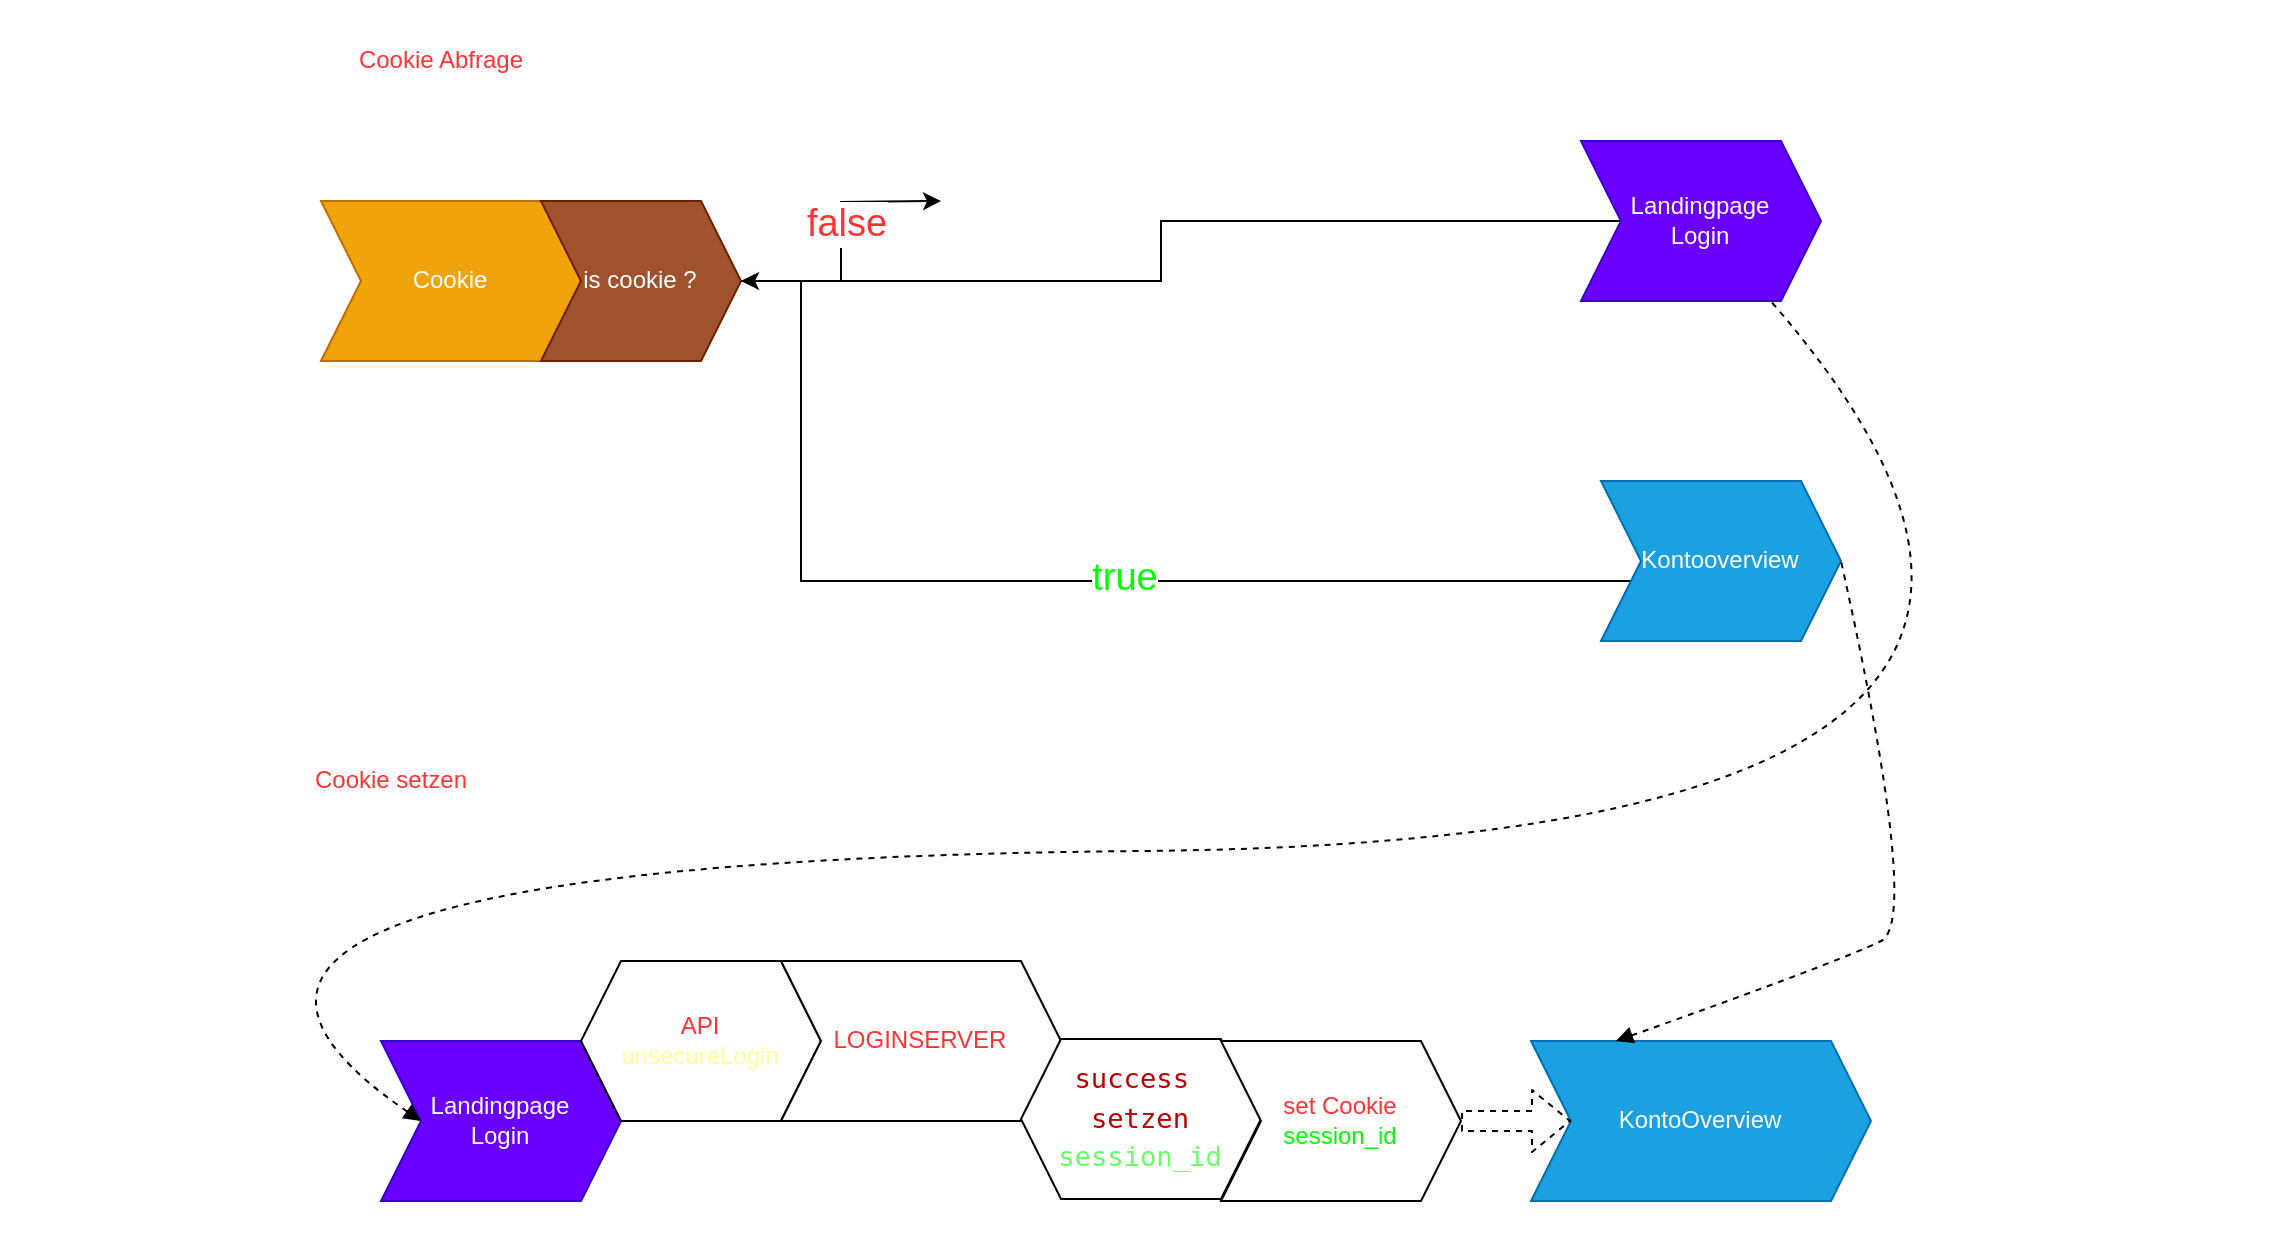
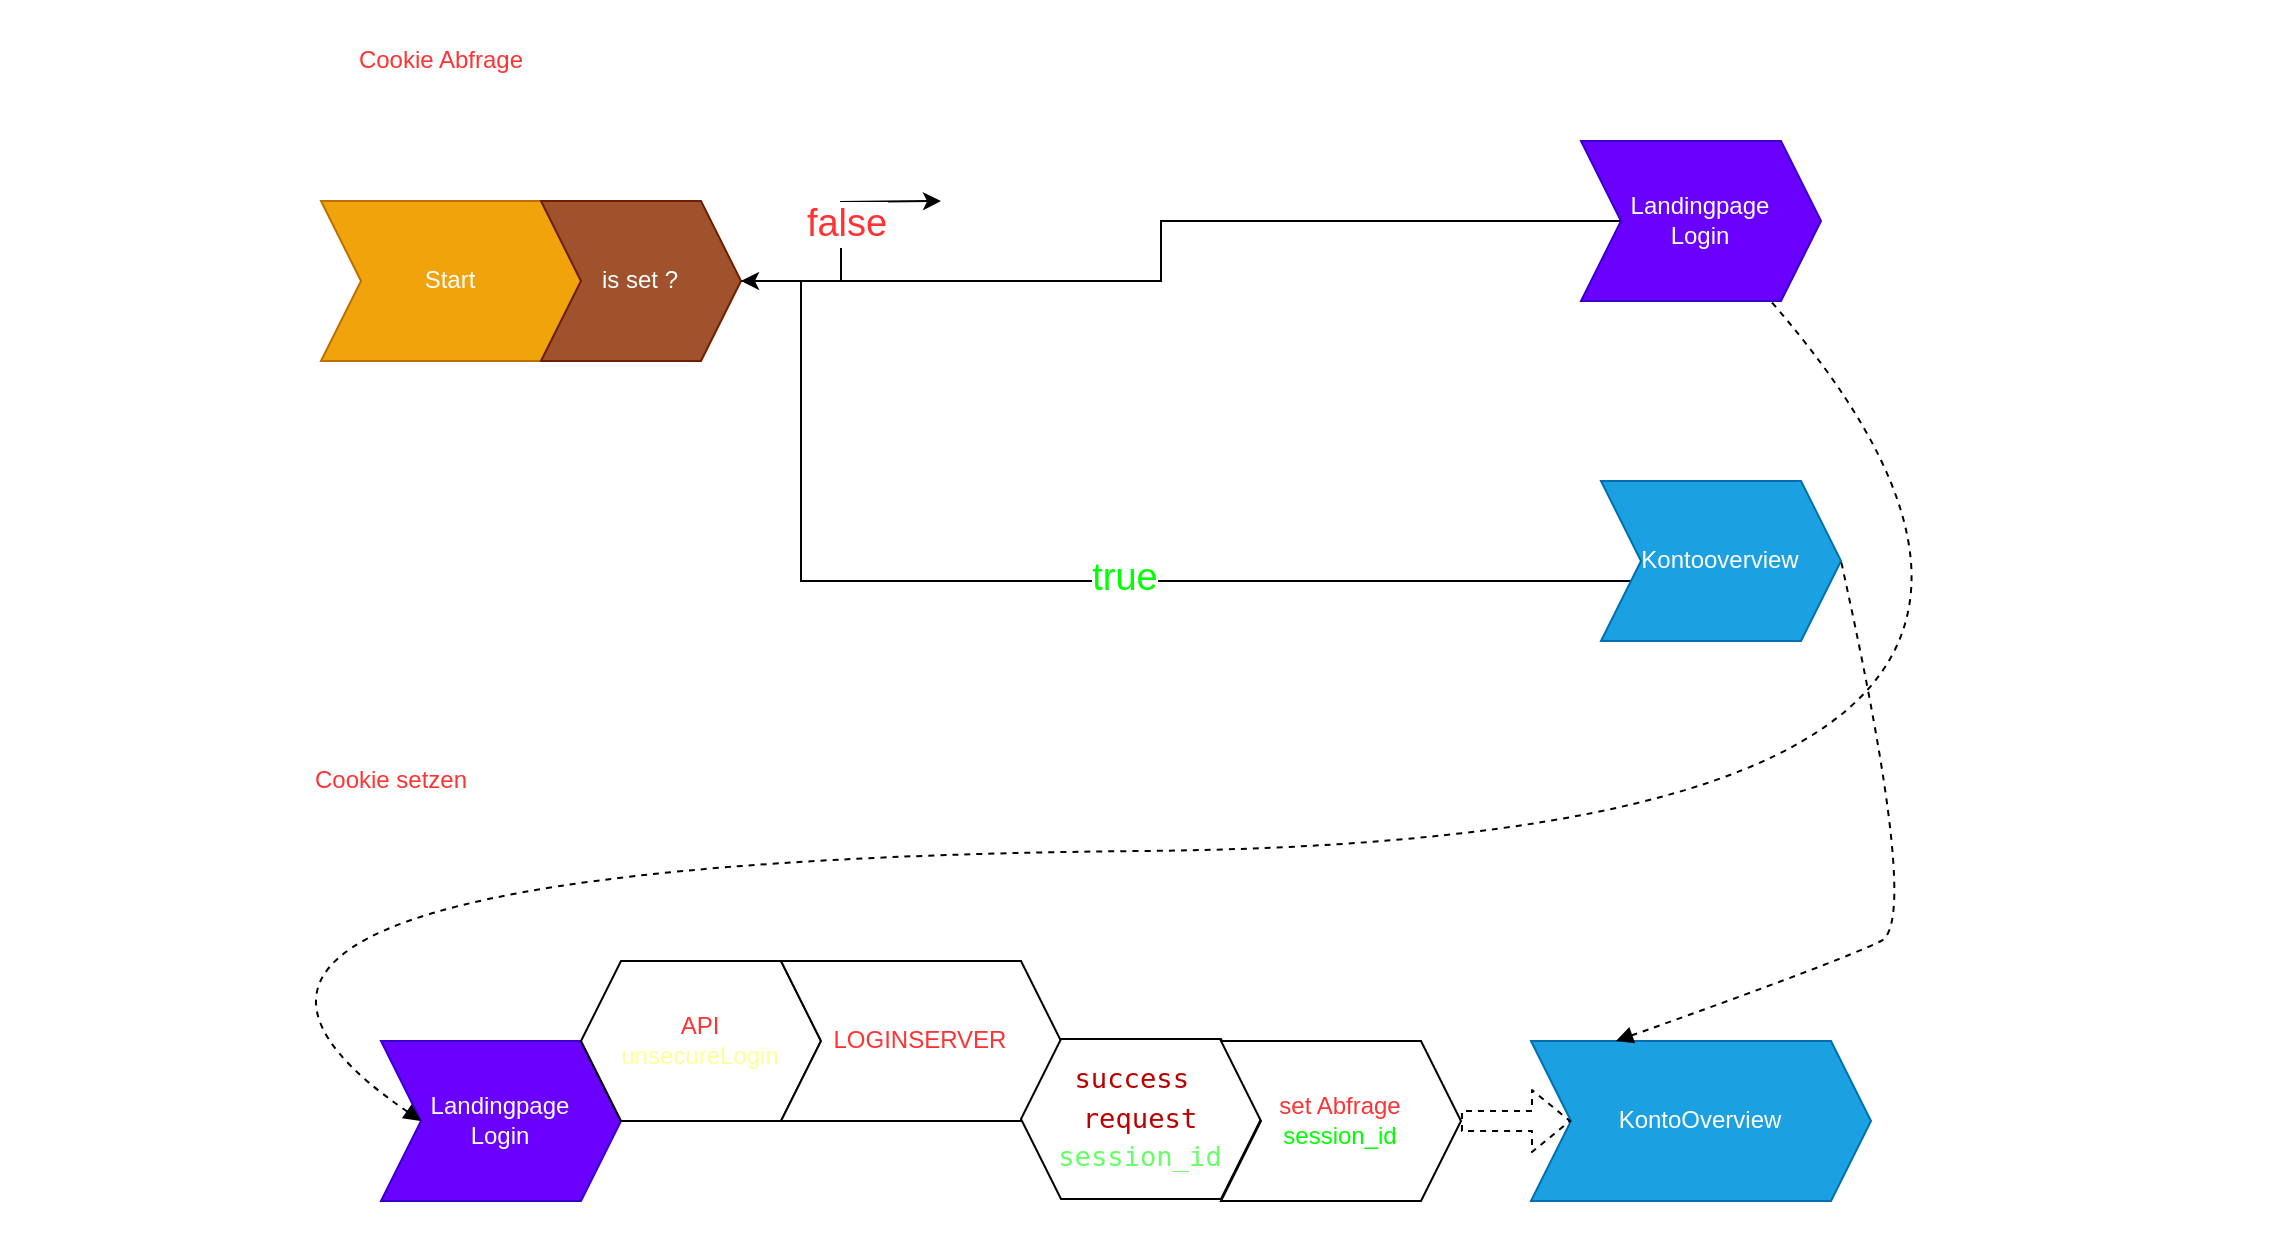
node "Cookie": label "Cookie" -> "Start"
node "is cookie ?": label "is cookie ?" -> "is set ?"
node "success setzen session_id": label "success setzen session_id" -> "success request session_id"
node "set Cookie session_id": label "set Cookie session_id" -> "set Abfrage session_id"
